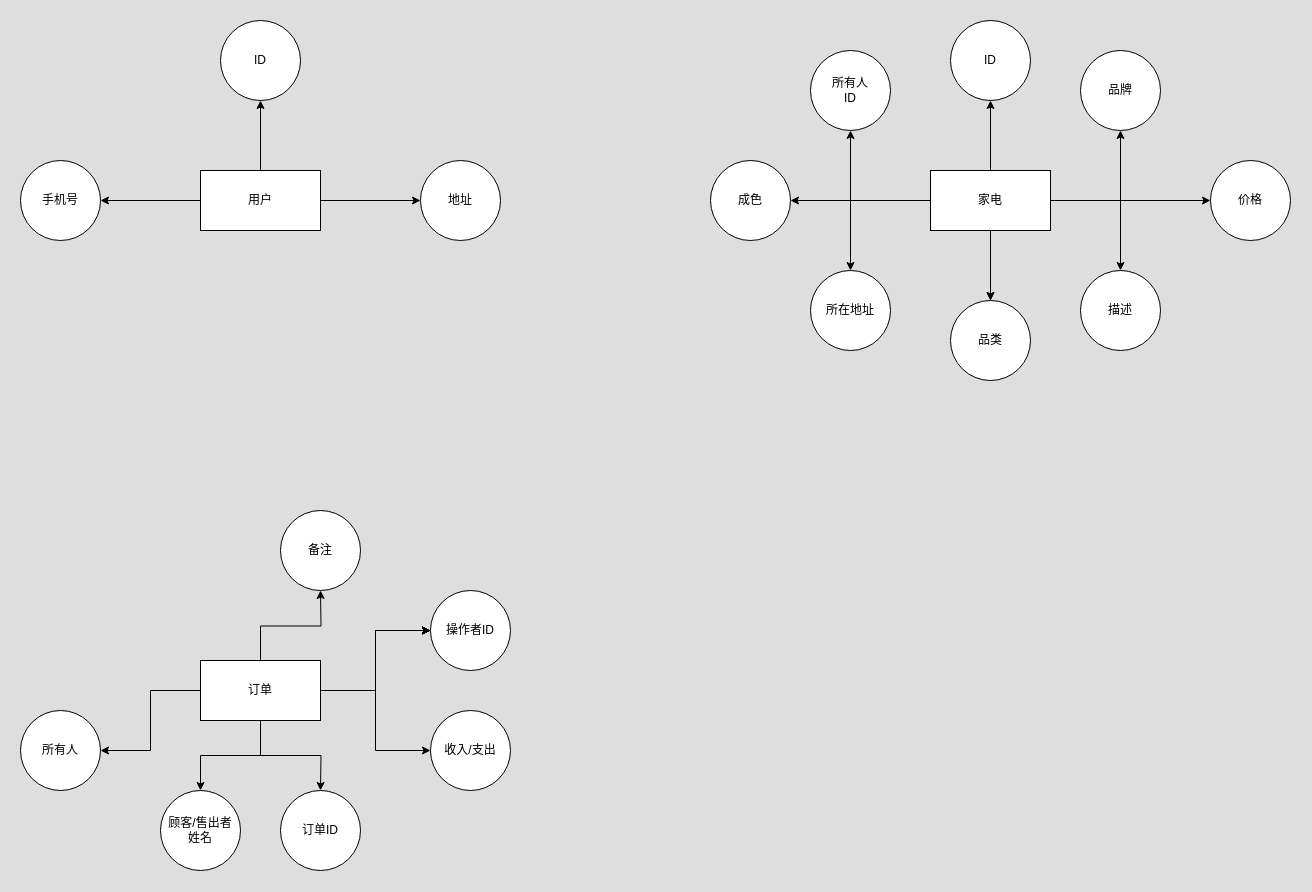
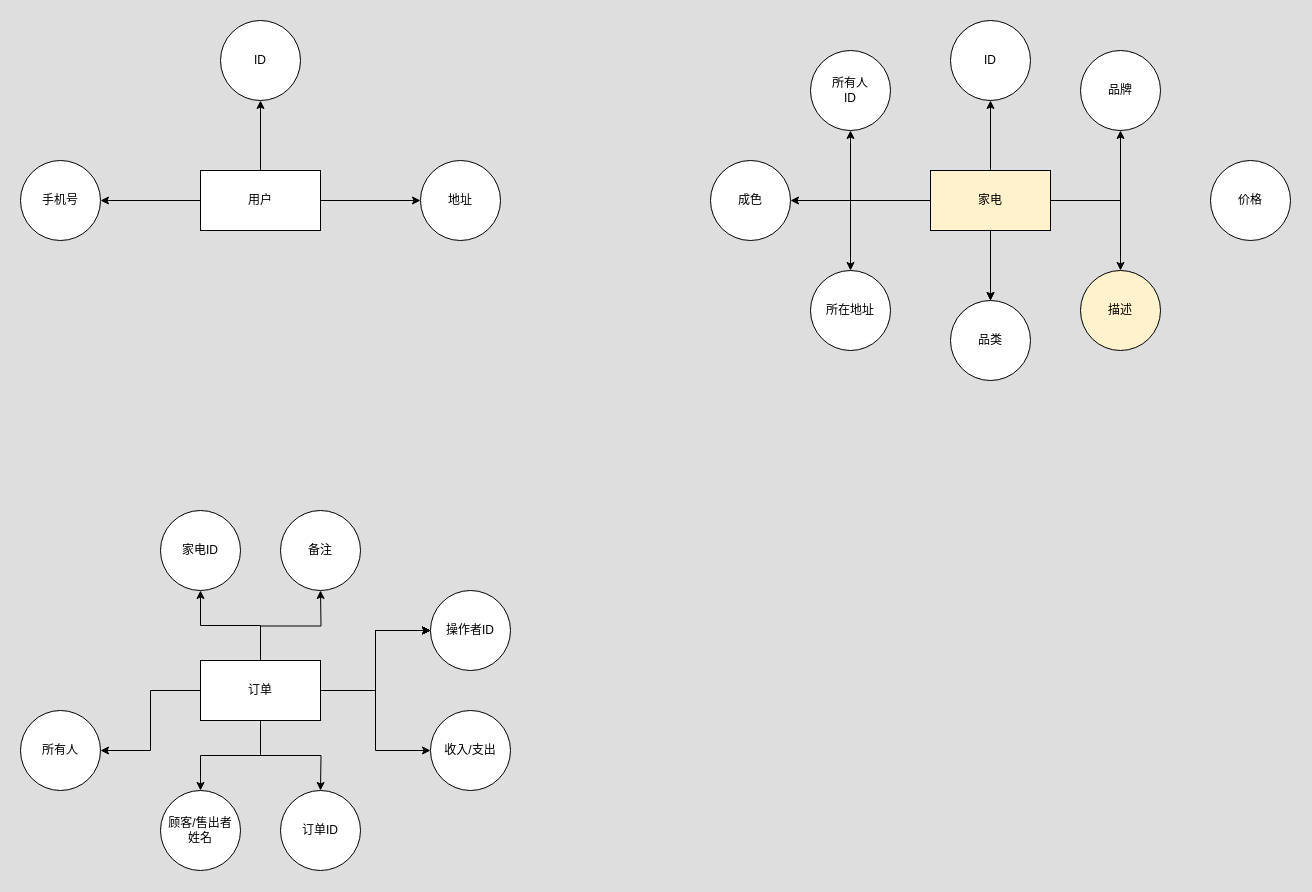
node "家电": fillcolor #ffffff -> #fff2cc
edge "家电" -> "价格": removed
node "描述": fillcolor #ffffff -> #fff2cc
node "家电ID": added
edge "订单" -> "家电ID": added
